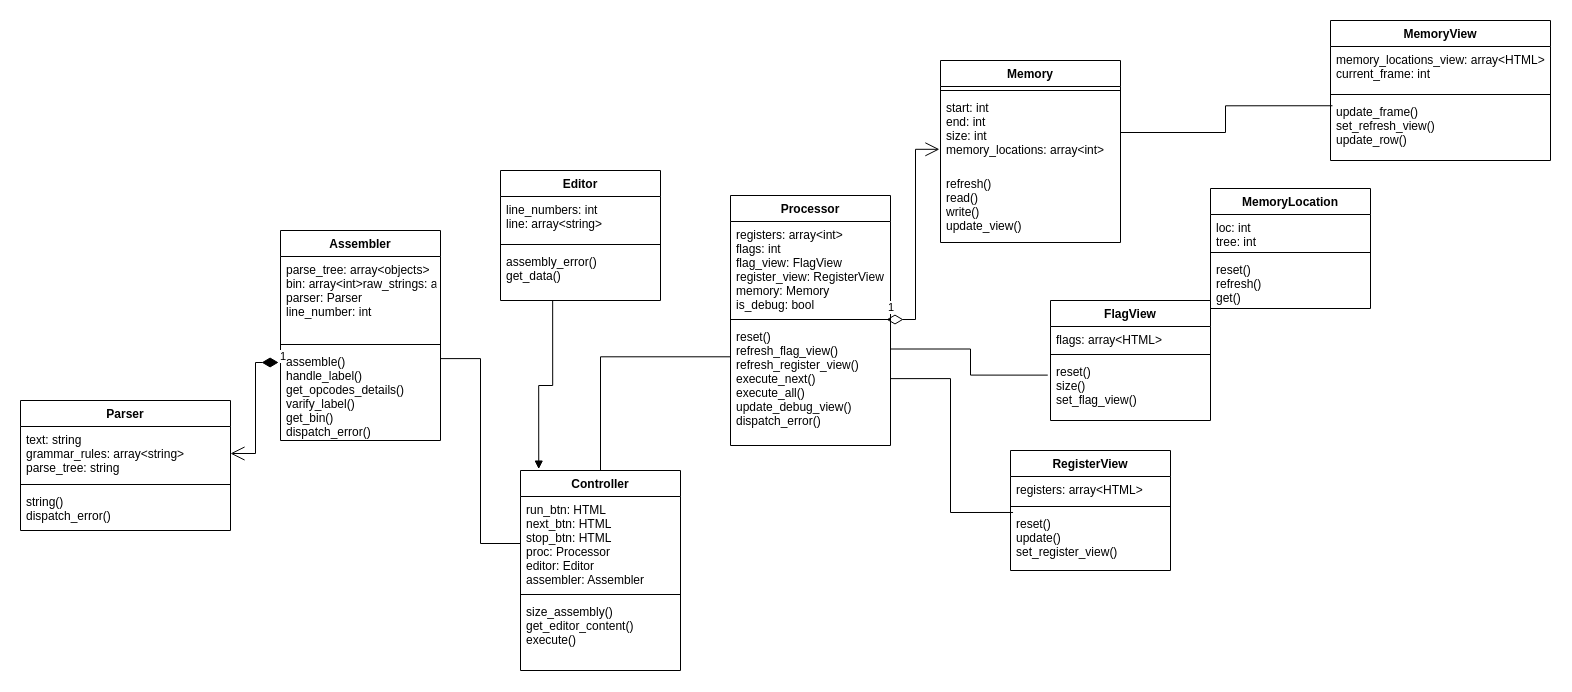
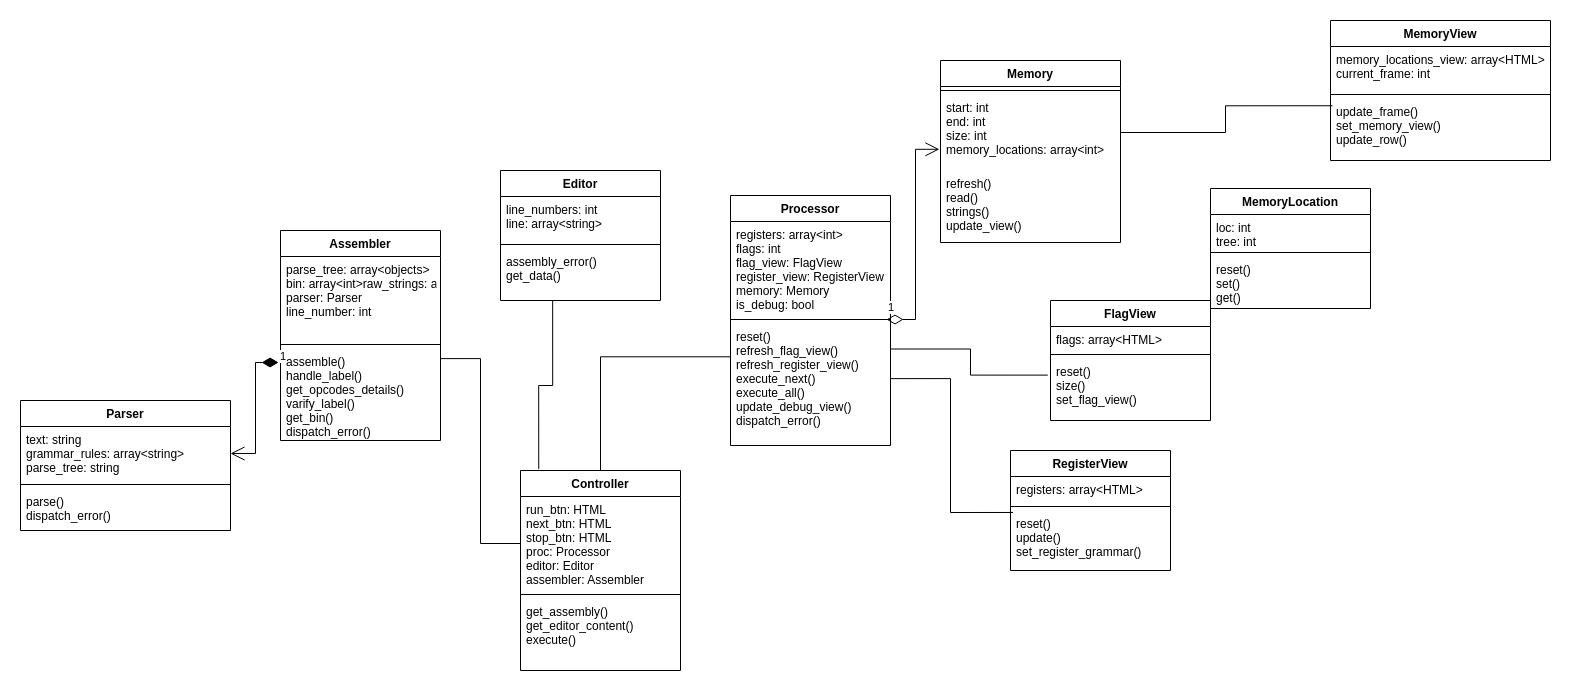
node "update_frame() set_refresh_view() update_row()": label "update_frame() set_refresh_view() update_row()" -> "update_frame() set_memory_view() update_row()"
node "refresh() read() write() update_view()": label "refresh() read() write() update_view()" -> "refresh() read() strings() update_view()"
node "reset() refresh() get()": label "reset() refresh() get()" -> "reset() set() get()"
edge "assembly_error() get_data()" -> "Controller": arrowhead block -> none
node "string() dispatch_error()": label "string() dispatch_error()" -> "parse() dispatch_error()"
node "reset() update() set_register_view()": label "reset() update() set_register_view()" -> "reset() update() set_register_grammar()"
node "size_assembly() get_editor_content() execute()": label "size_assembly() get_editor_content() execute()" -> "get_assembly() get_editor_content() execute()"
